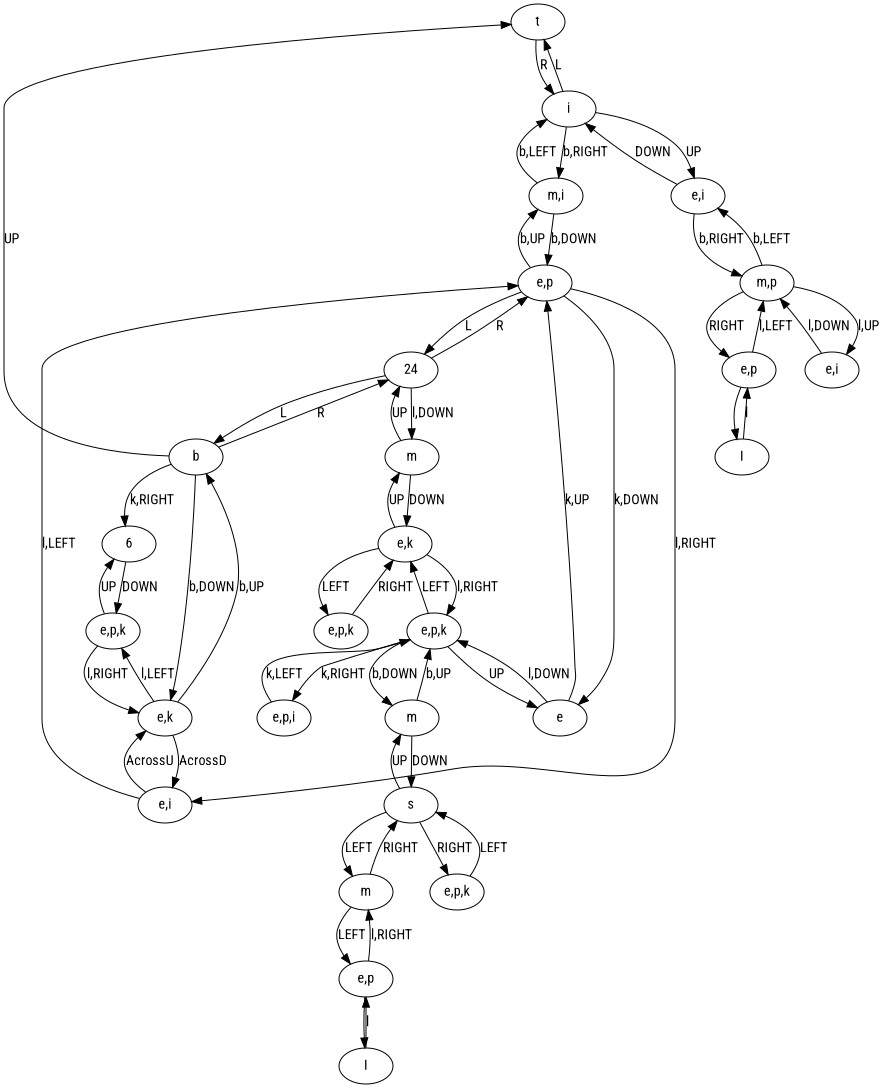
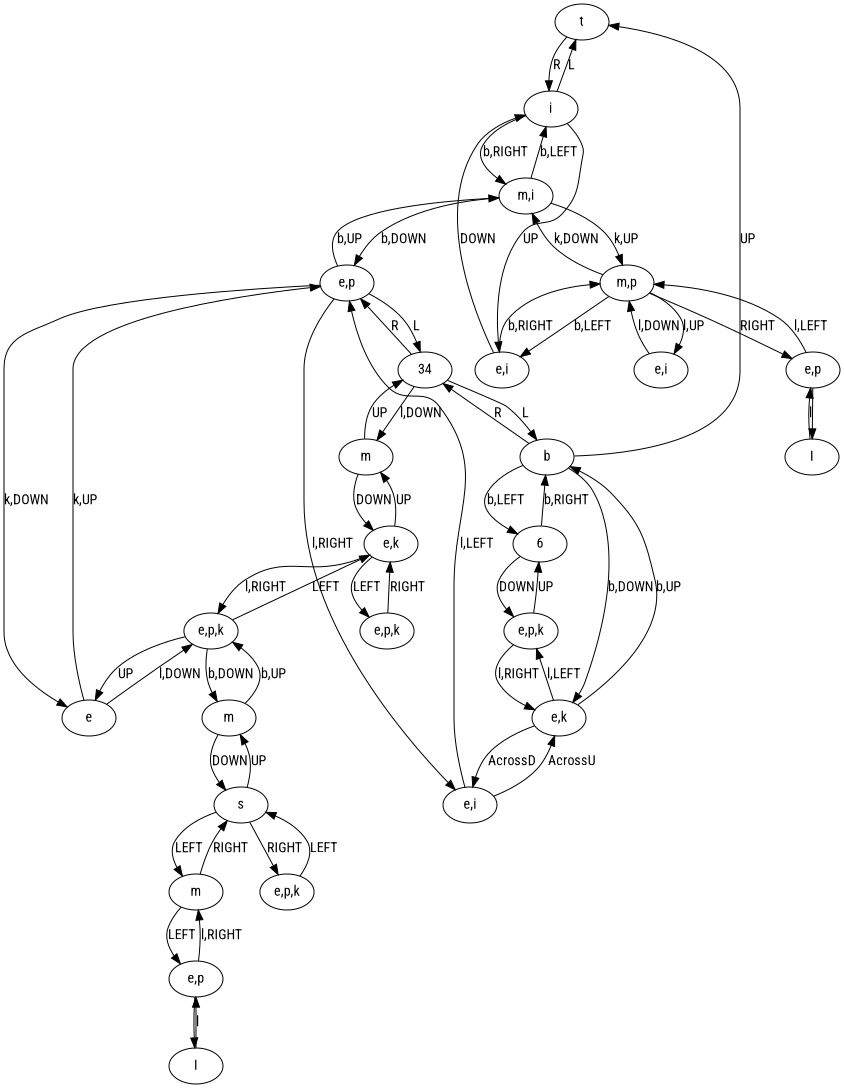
edge "m,i" -> "m,p": added, label "k,UP"
edge "m,p" -> "m,i": added, label "k,DOWN"
node "24": label "24" -> "34"
edge "b" -> "6": label "k,RIGHT" -> "b,LEFT"
edge "6" -> "b": added, label "b,RIGHT"
node "e,p,i": removed
